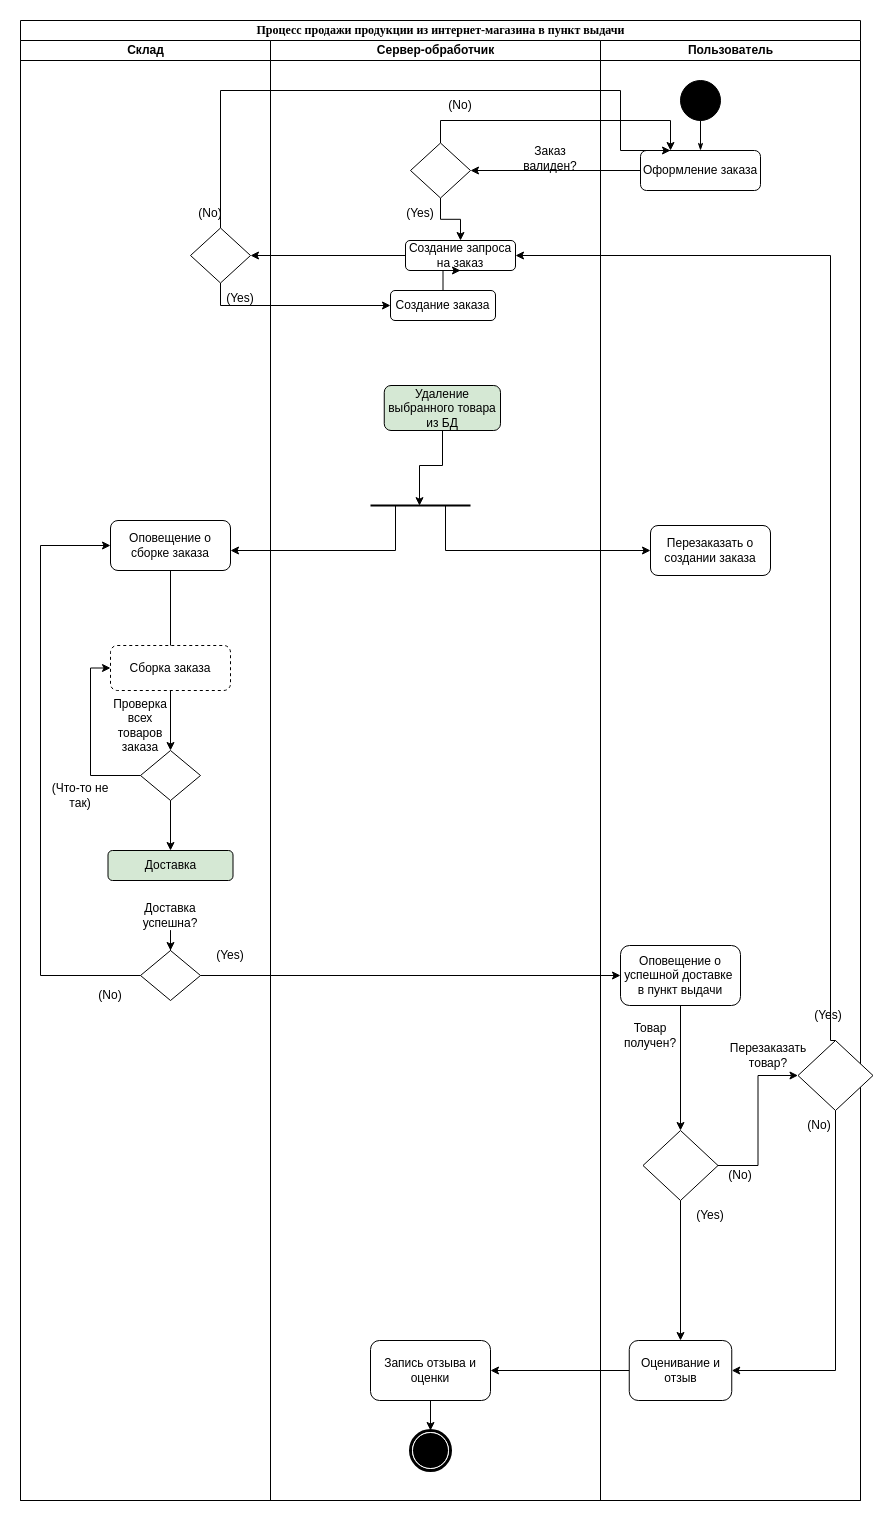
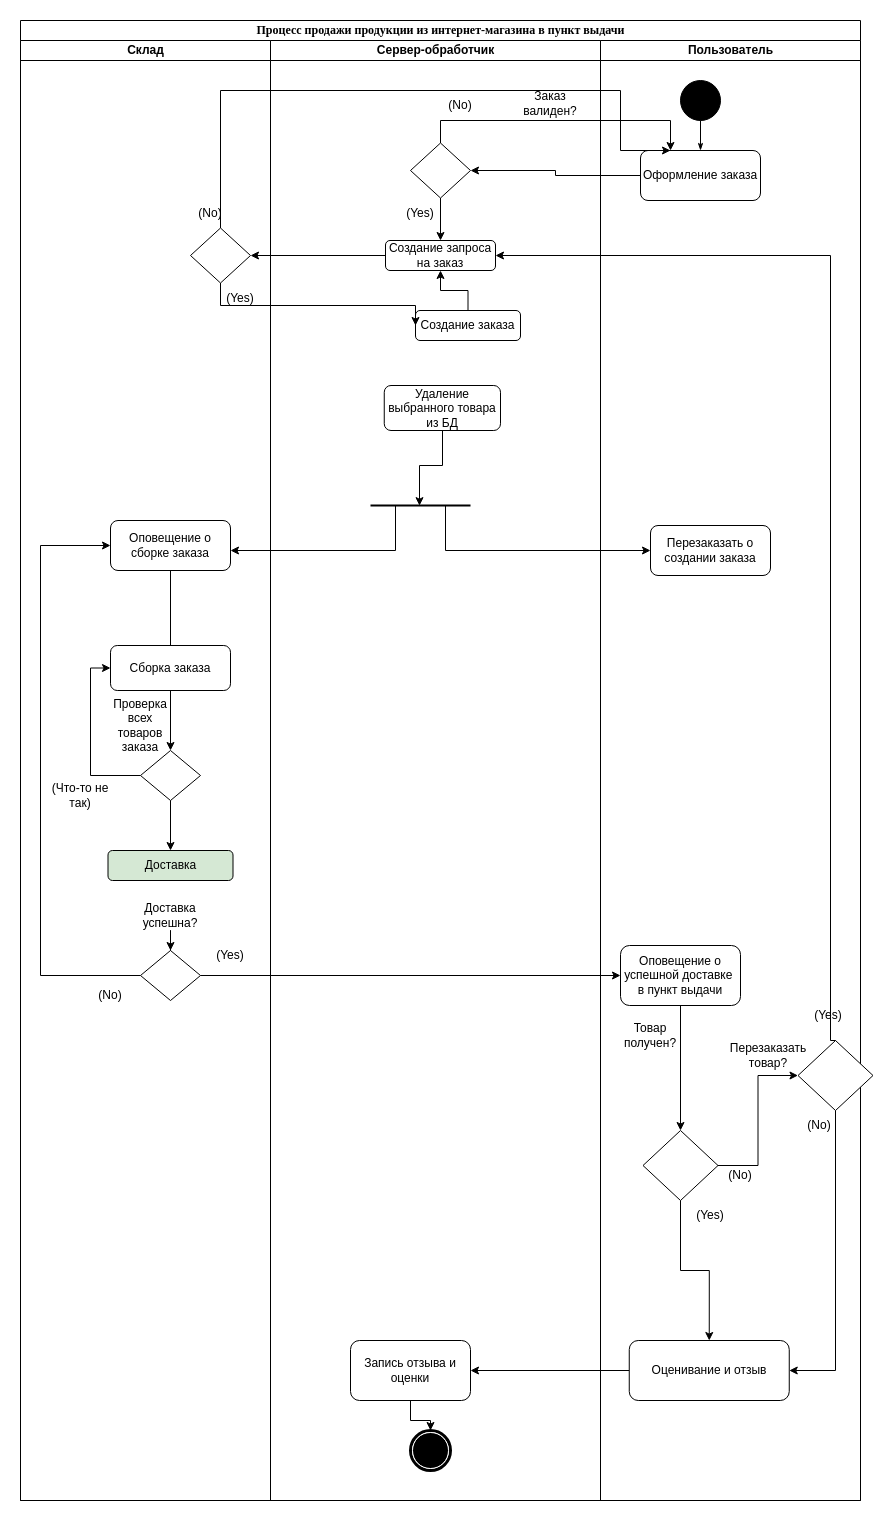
node "Заказ валиден?": moved (551, 158) -> (551, 103)
node "Оформление заказа": size 120x40 -> 120x50
node "Создание запроса на заказ": moved (461, 256) -> (441, 256)
node "Создание заказа": moved (443, 306) -> (468, 326)
node "Удаление выбранного товара из БД": fillcolor #d5e8d4 -> #ffffff
node "Сборка заказа": style dashed -> solid
node "Запись отзыва и оценки": moved (431, 1371) -> (411, 1371)
node "Оценивание и отзыв": size 103x60 -> 160x60
